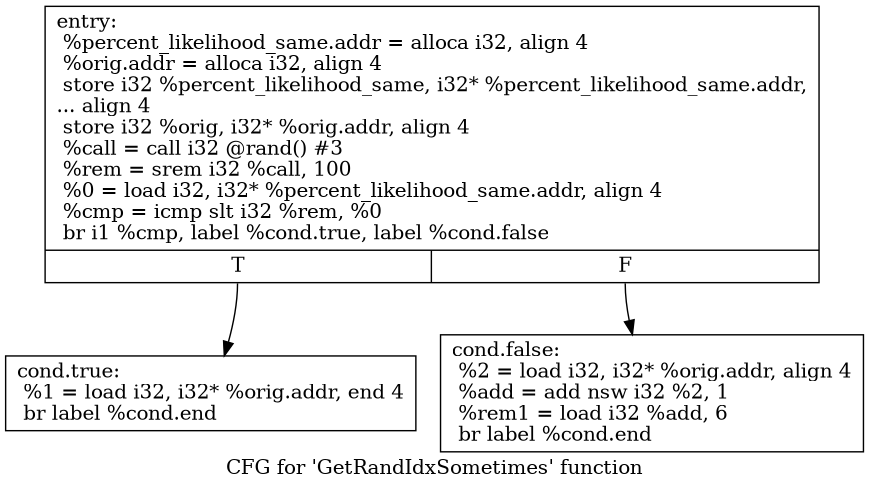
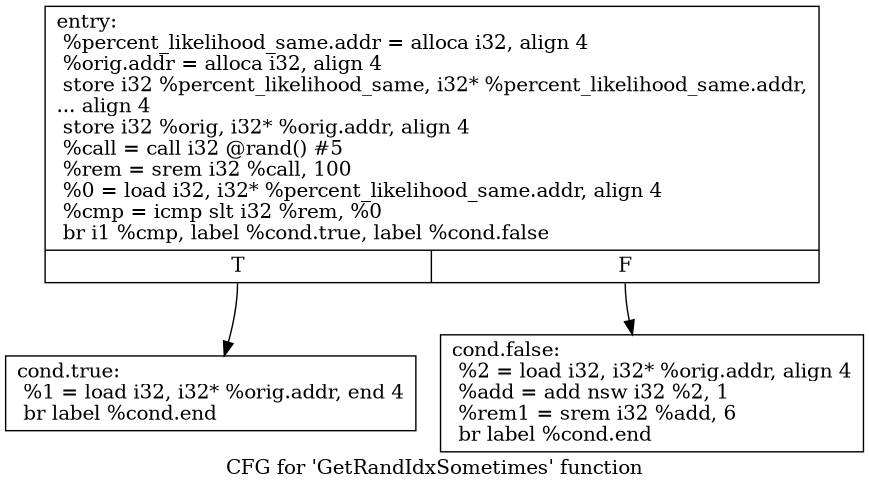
node "entry:": text "%call = call i32 @rand() #3" -> "%call = call i32 @rand() #5"
node "cond.false:": text "%rem1 = load i32 %add, 6" -> "%rem1 = srem i32 %add, 6"
